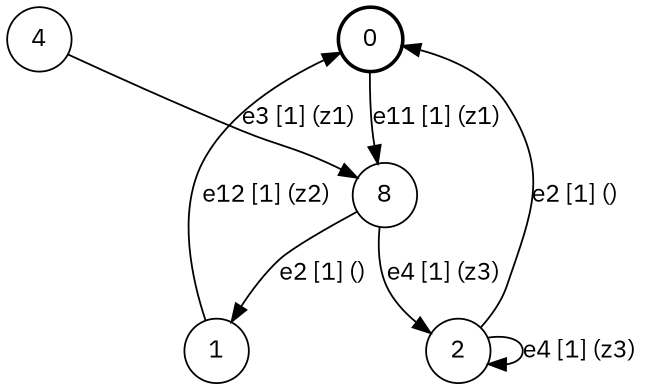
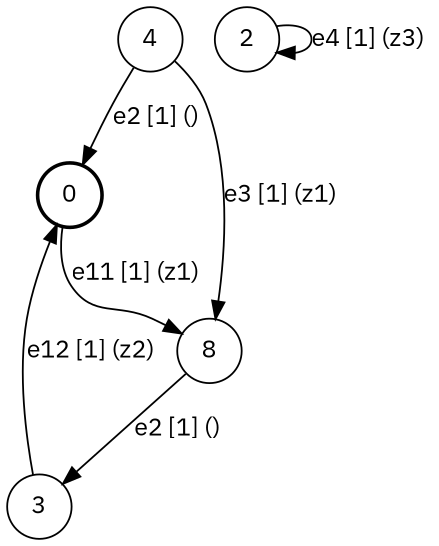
edge "2" -> "0": now "4" -> "0"
edge "8" -> "2": removed, label "e4 [1] (z3)"
node "1": label "1" -> "3"
